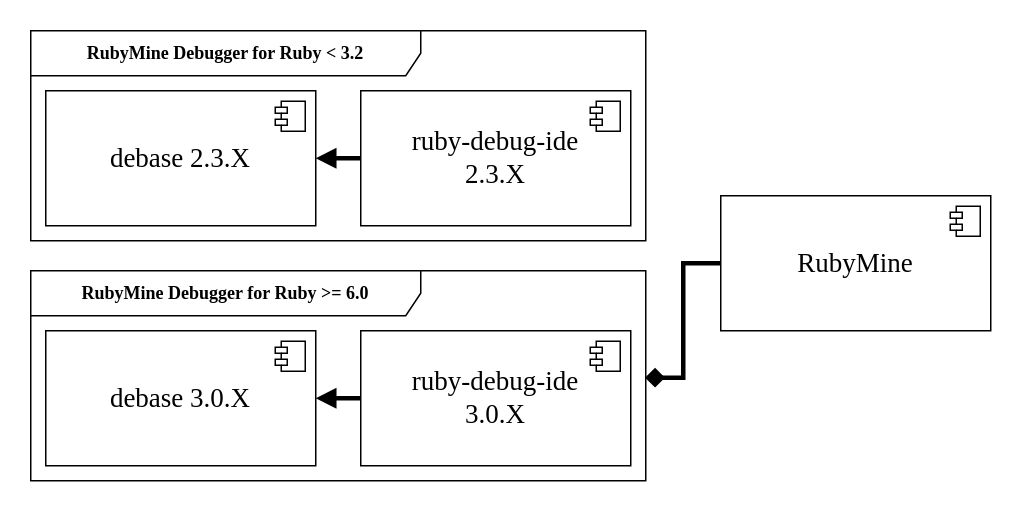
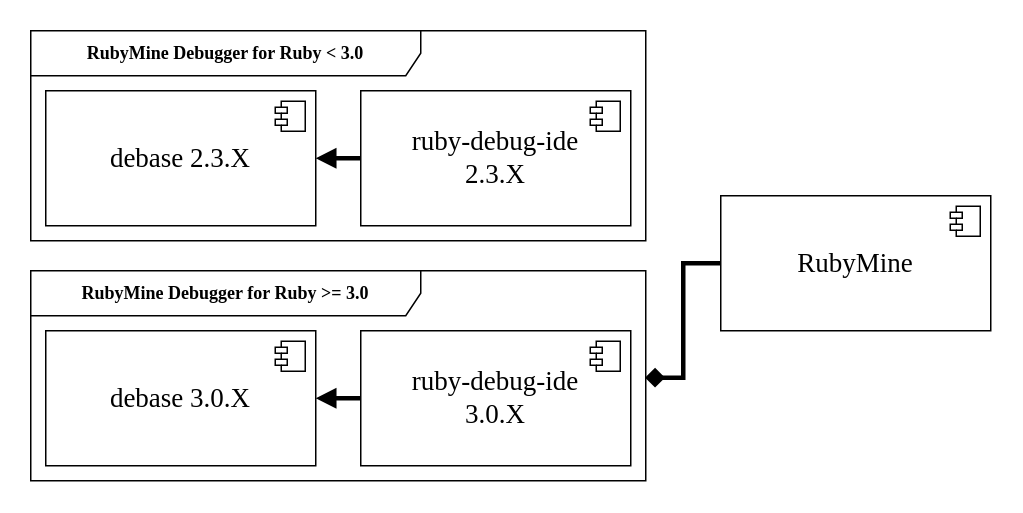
node "RubyMine Debugger for Ruby < 3.2": label "RubyMine Debugger for Ruby < 3.2" -> "RubyMine Debugger for Ruby < 3.0"
node "RubyMine Debugger for Ruby >= 6.0": label "RubyMine Debugger for Ruby >= 6.0" -> "RubyMine Debugger for Ruby >= 3.0"
